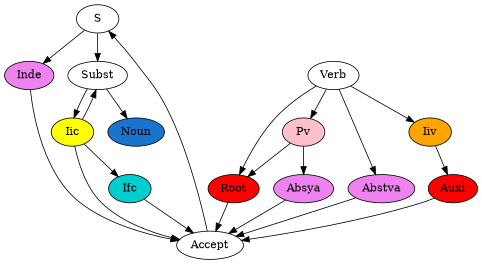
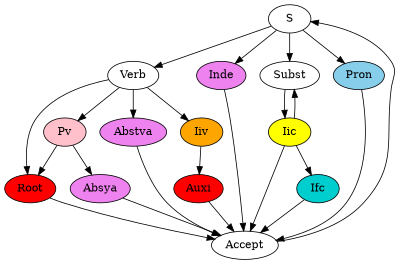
edge "S" -> "Verb": added
node "Pron": added
node "Noun": removed
